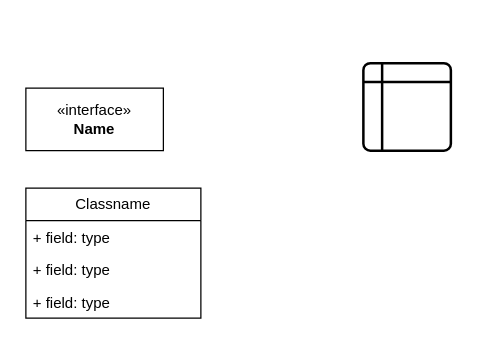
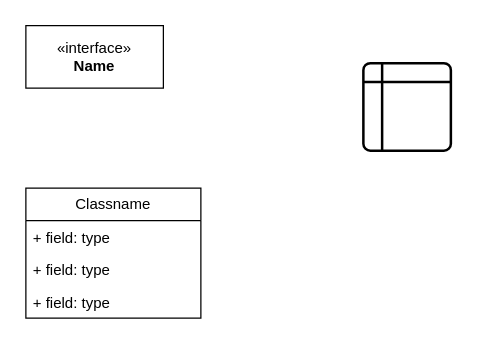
node "«interface» Name": moved (94, 119) -> (94, 57)
